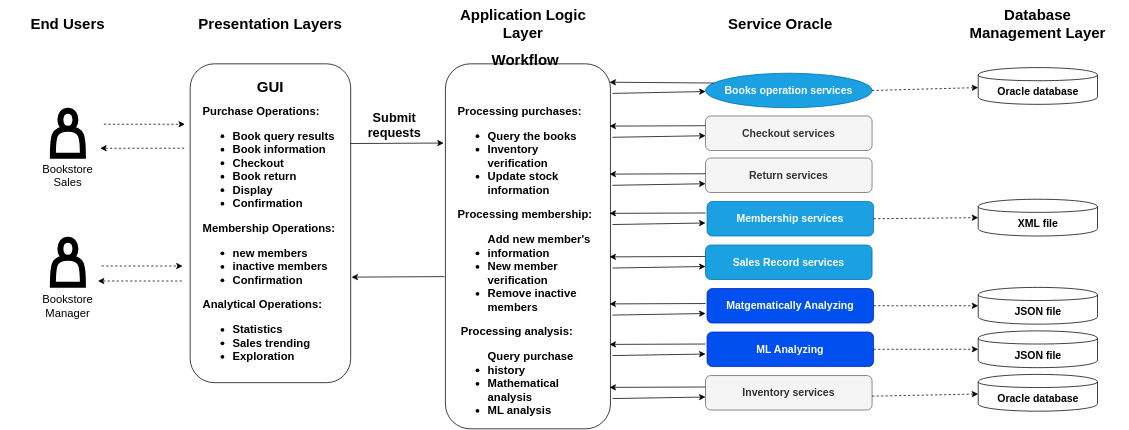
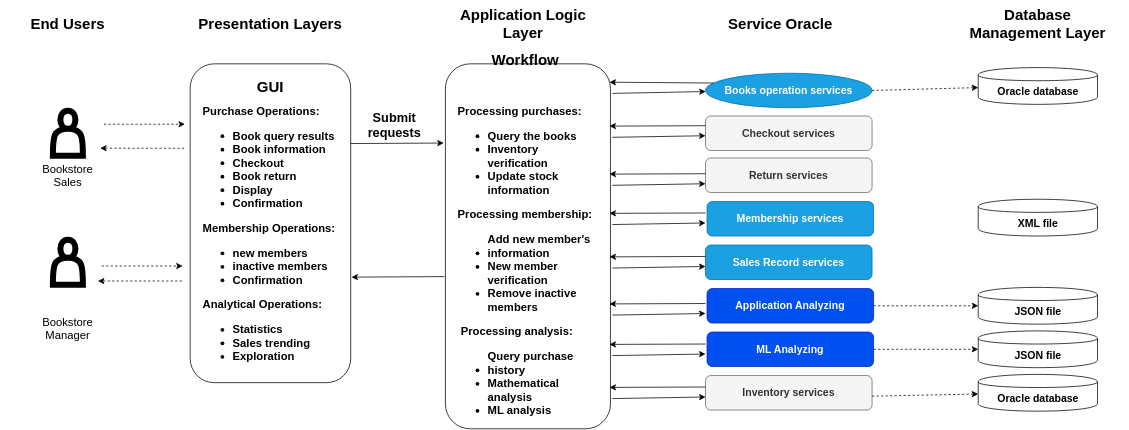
edge "Membership services" -> "XML file": removed
node "Bookstore Manager": moved (68, 306) -> (68, 328)
node "Matgematically Analyzing": label "Matgematically Analyzing" -> "Application Analyzing"
